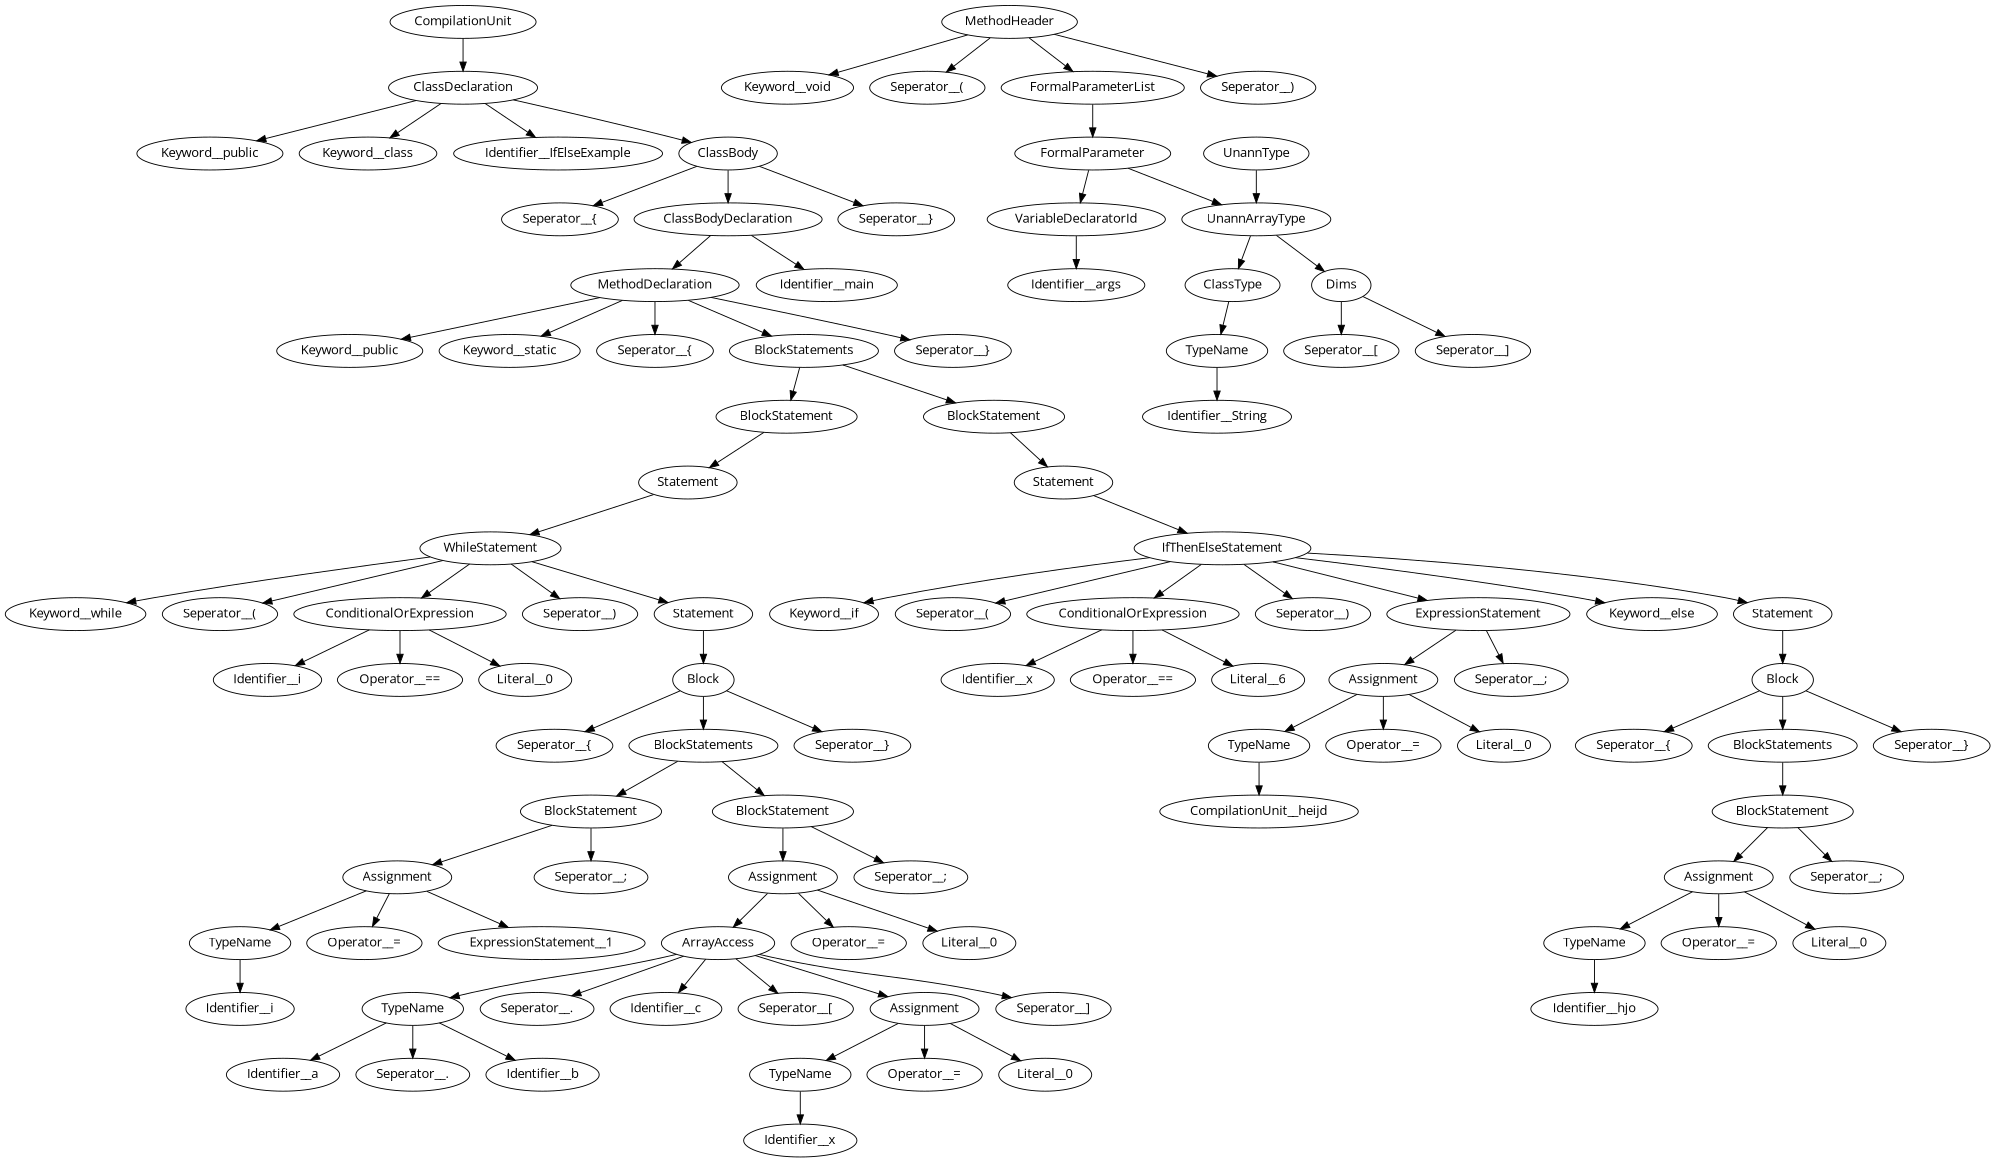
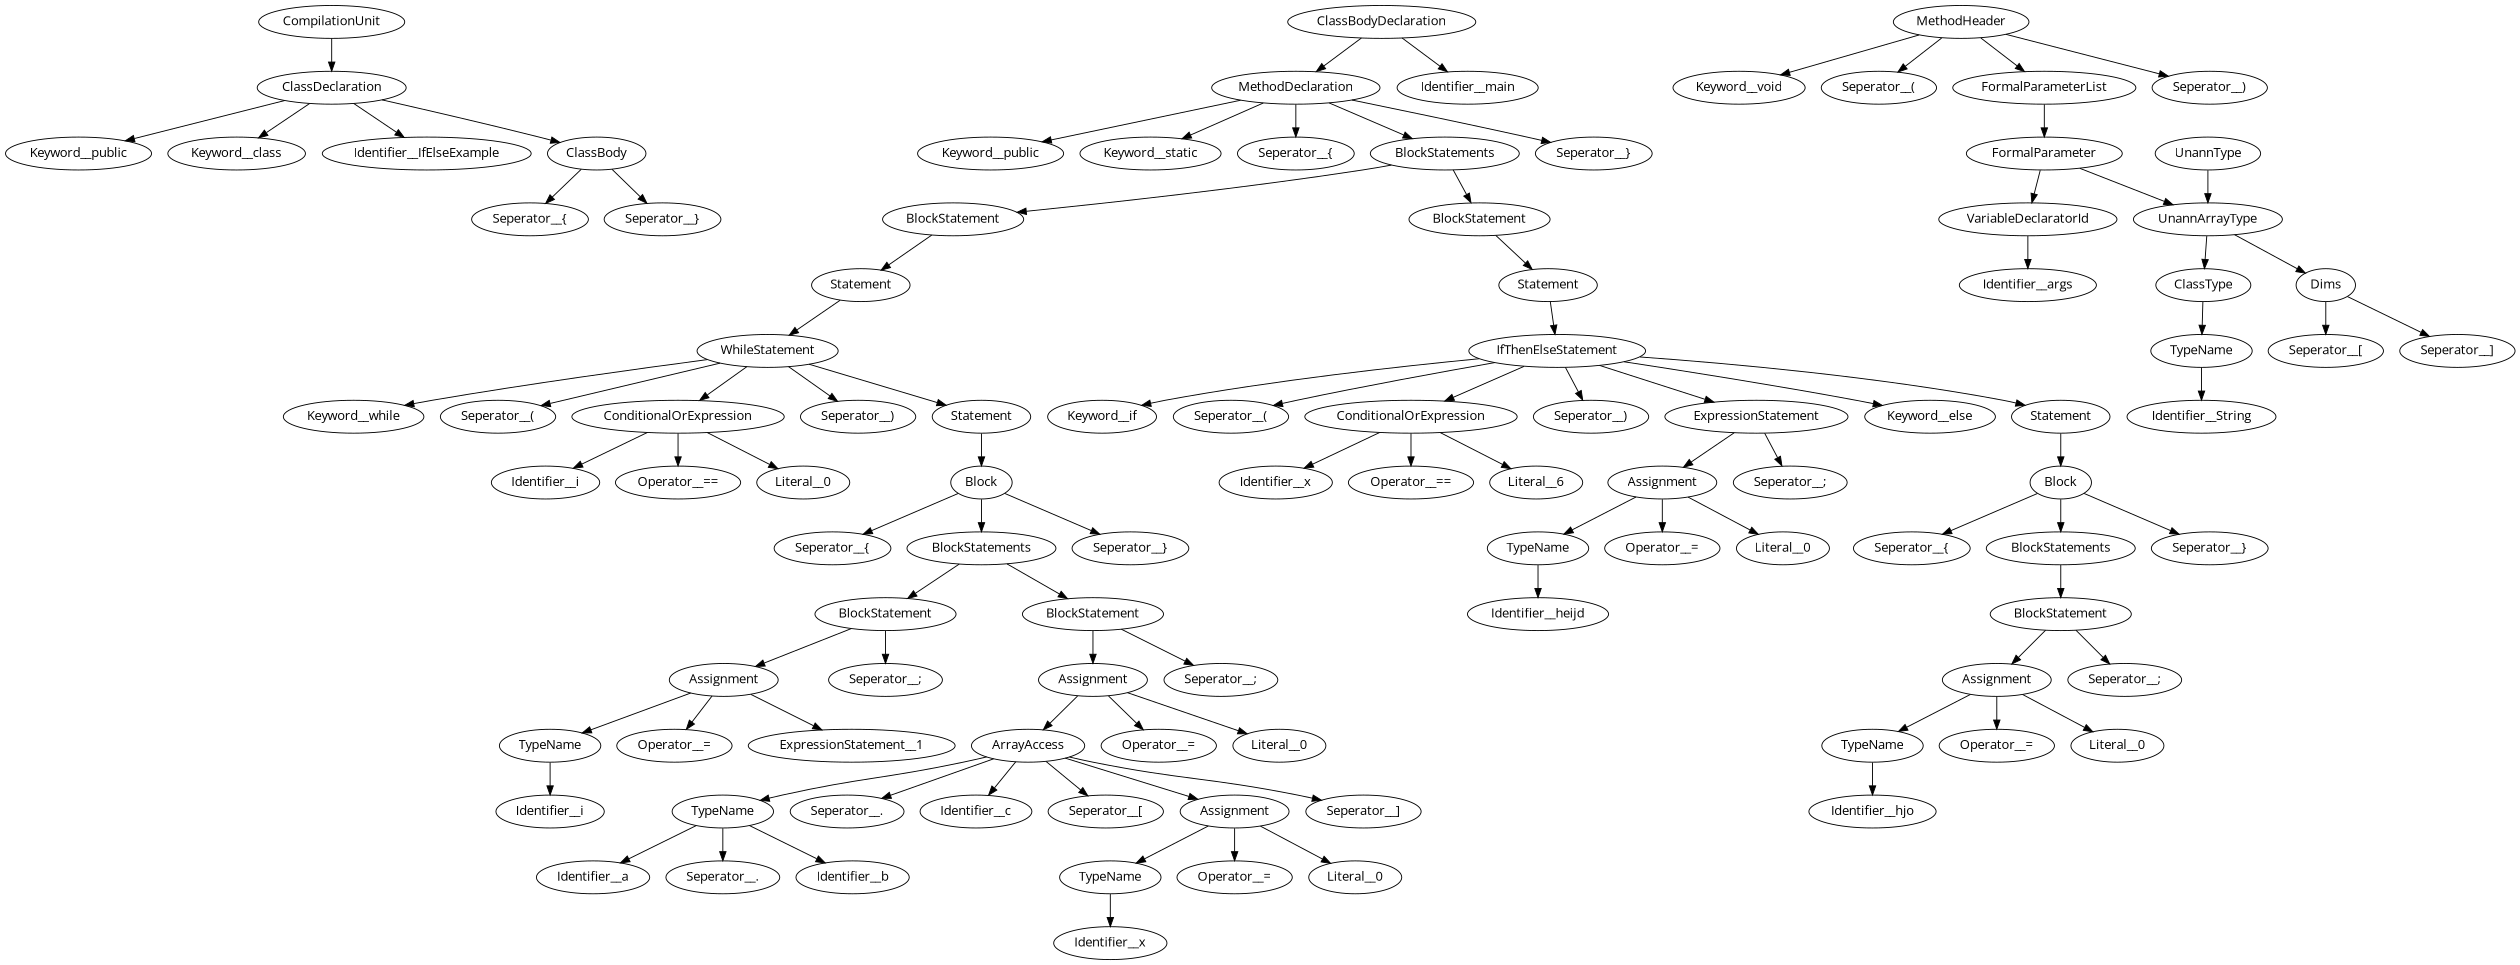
edge "ClassBody" -> "ClassBodyDeclaration": removed
node "CompilationUnit__heijd": label "CompilationUnit__heijd" -> "Identifier__heijd"
